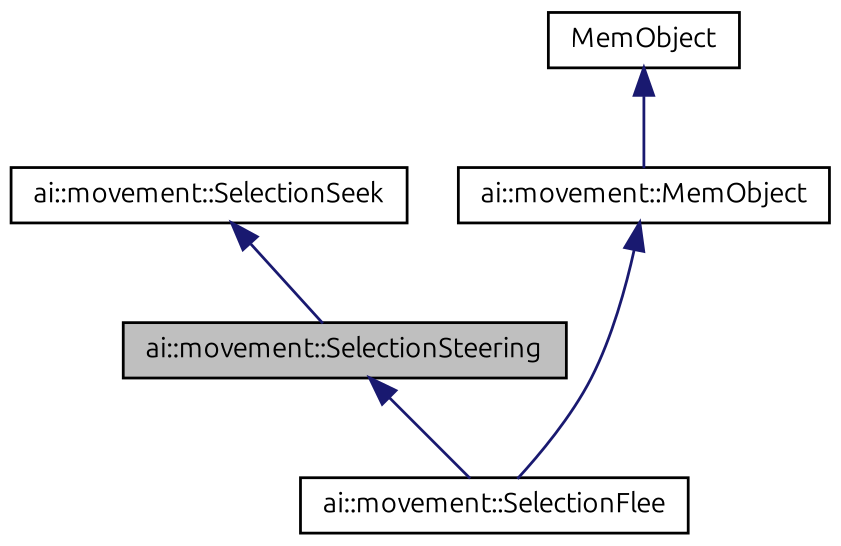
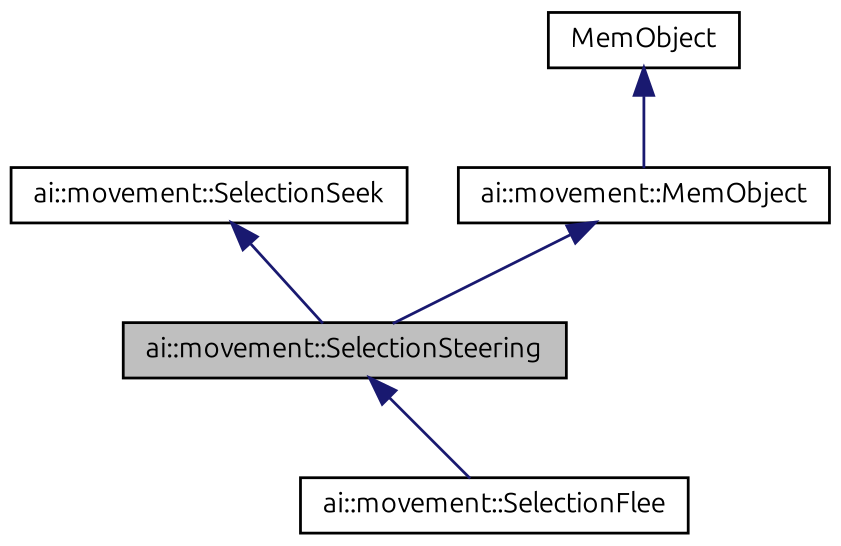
edge "ai::movement::SelectionFlee" -> "ai::movement::MemObject": now "ai::movement::SelectionSteering" -> "ai::movement::MemObject"
